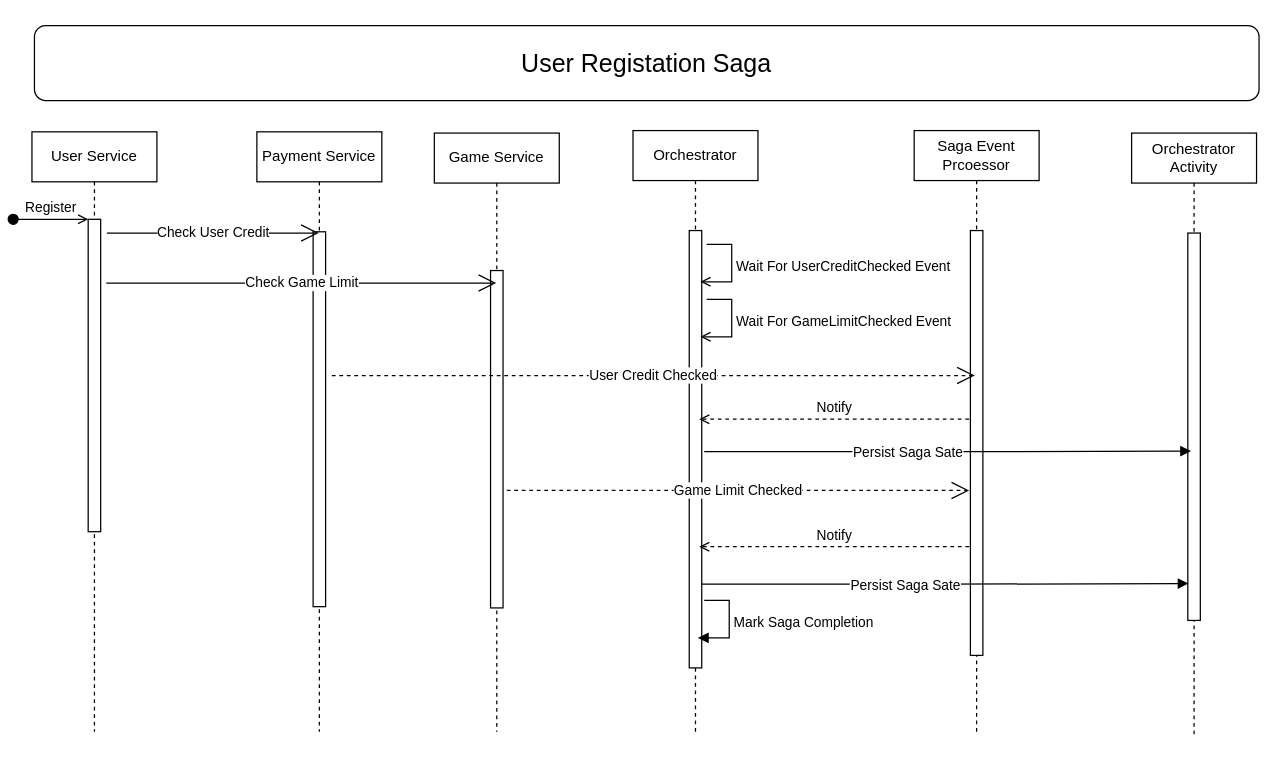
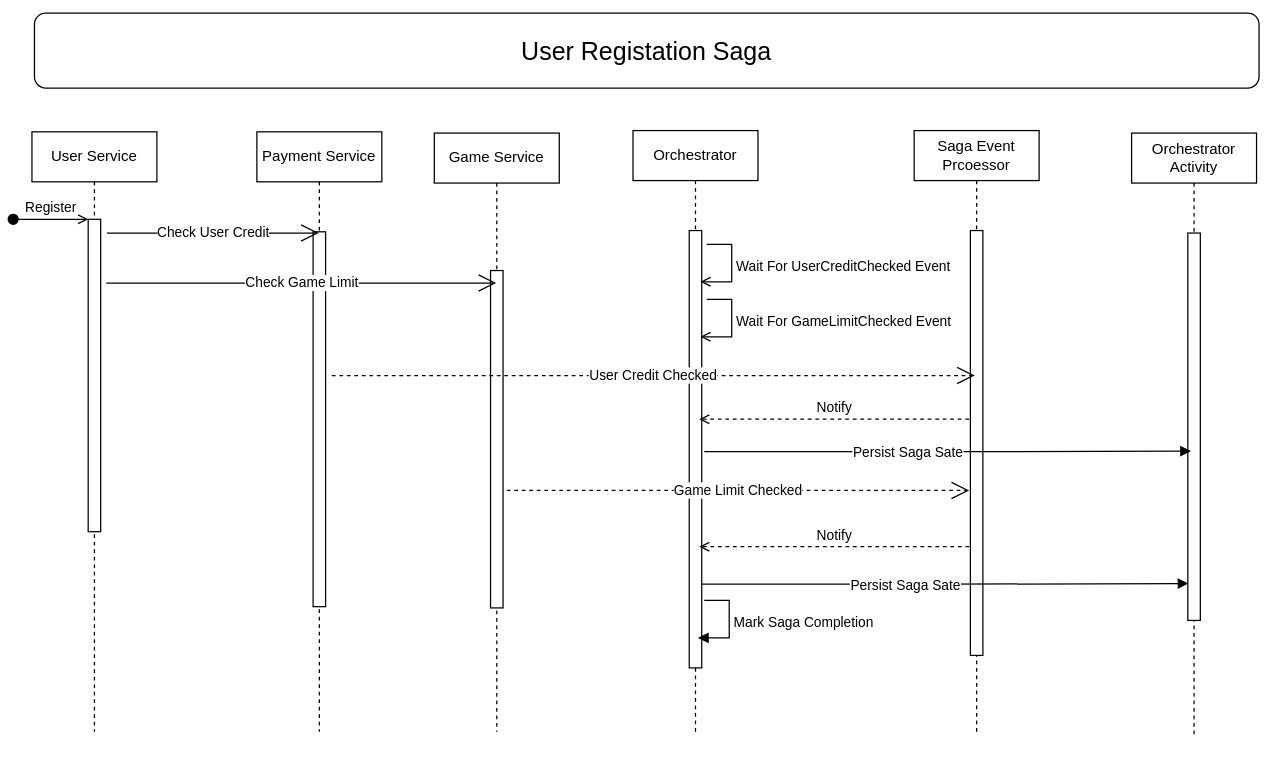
node "User Registation Saga": moved (647, 63) -> (647, 51)
